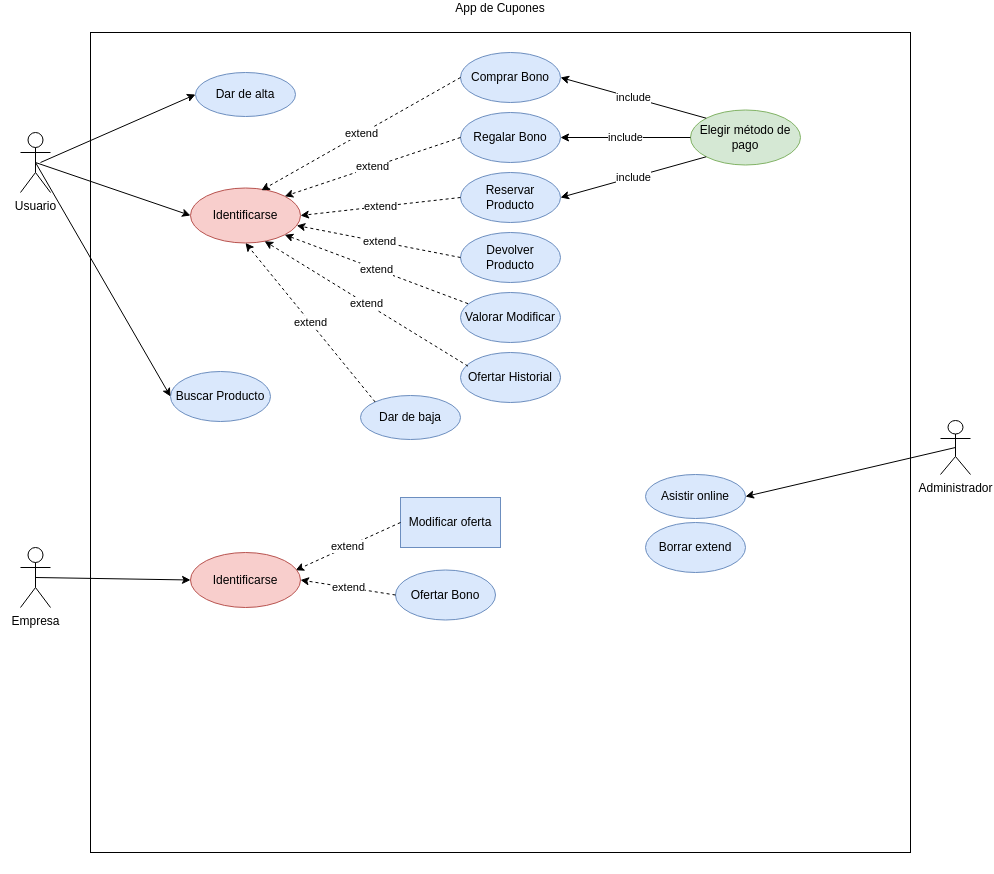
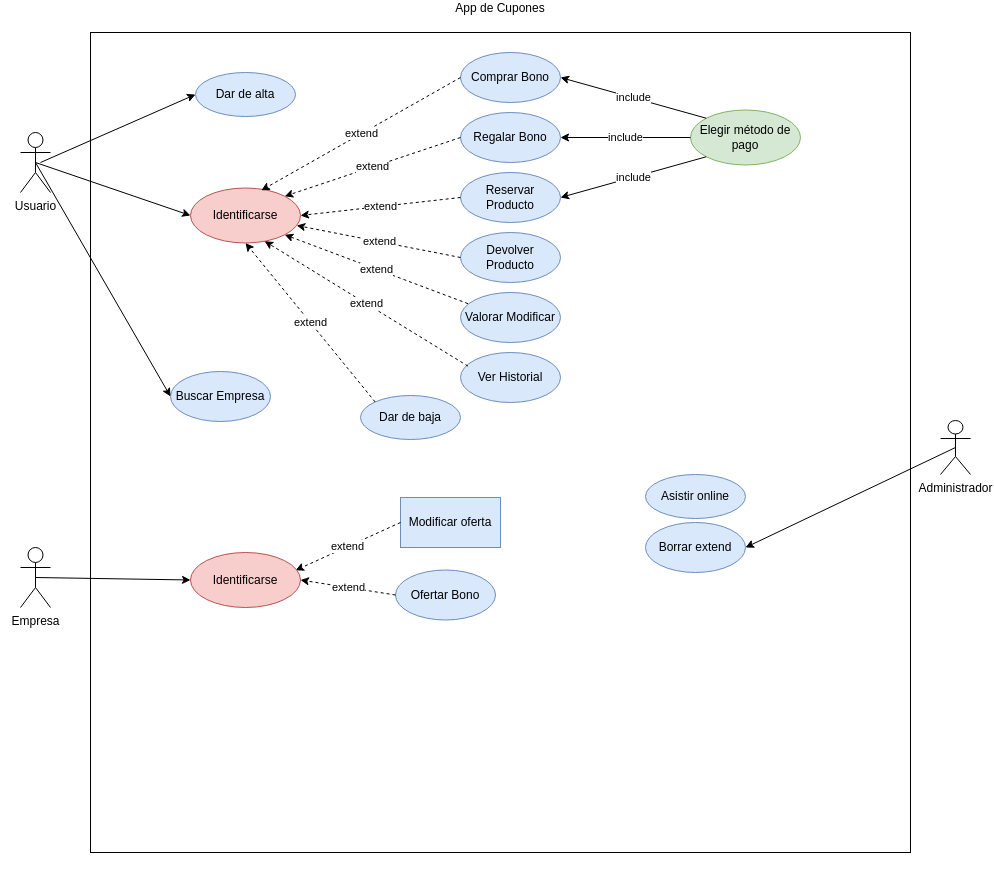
node "Ofertar Historial": label "Ofertar Historial" -> "Ver Historial"
node "Buscar Producto": label "Buscar Producto" -> "Buscar Empresa"
edge "Administrador" -> "Asistir online": removed
edge "Administrador" -> "Borrar extend": added
